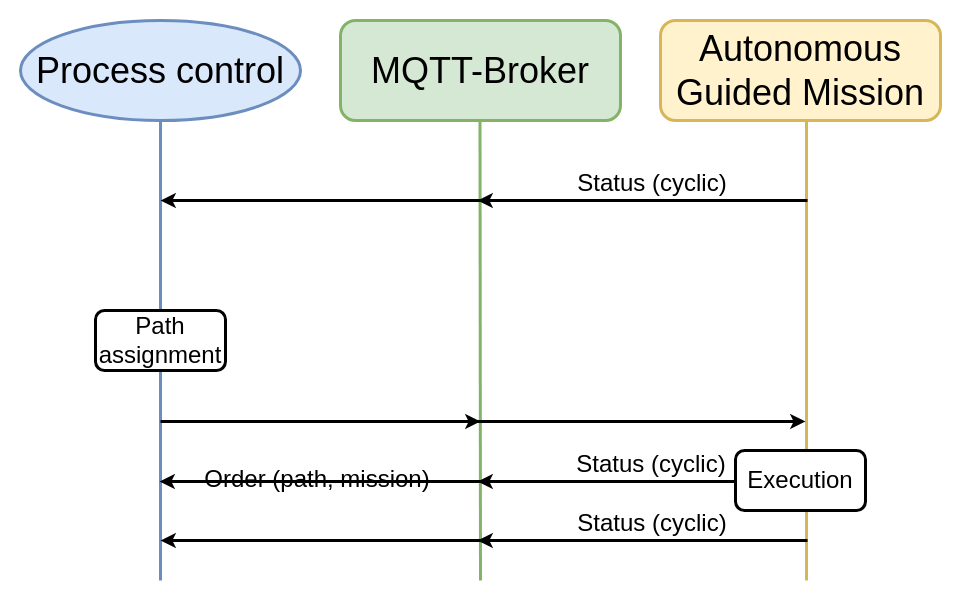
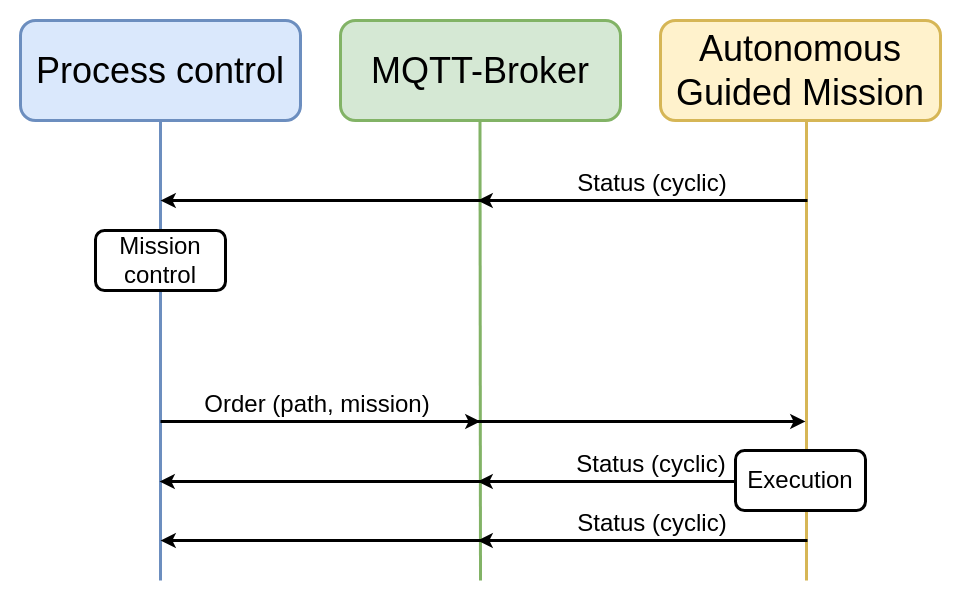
node "Process control": shape ellipse -> rounded rectangle
node "Mission control": added
node "Path assignment": removed
node "Order (path, mission)": moved (318, 475) -> (318, 400)
